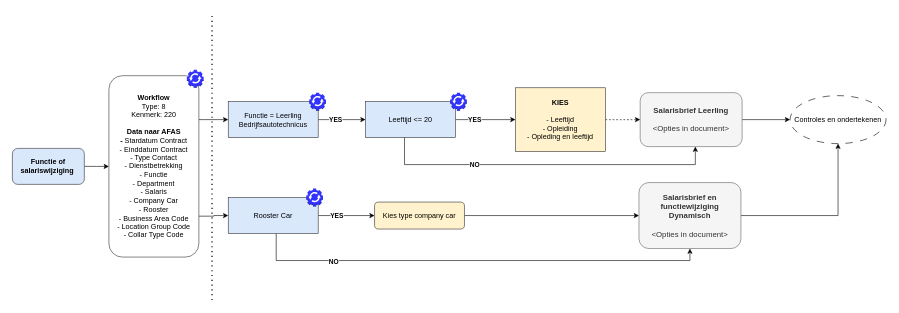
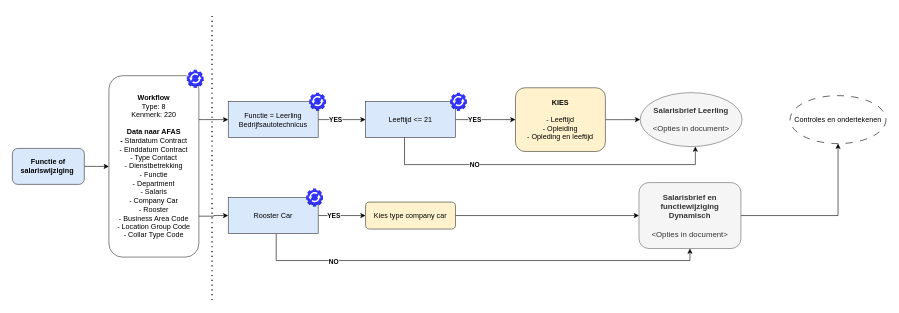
node "Leeftijd <= 20": label "Leeftijd <= 20" -> "Leeftijd <= 21"
node "KIES - Leeftijd - Opleiding - Opleding en leeftijd": shape rectangle -> rounded rectangle
edge "KIES - Leeftijd - Opleiding - Opleding en leeftijd" -> "Salarisbrief Leerling <Opties in document>": style dashed -> solid
node "Salarisbrief Leerling <Opties in document>": shape rounded rectangle -> ellipse
edge "Salarisbrief Leerling <Opties in document>" -> "Controles en ondertekenen": removed
node "Kies type company car": moved (420, 216) -> (411, 216)
